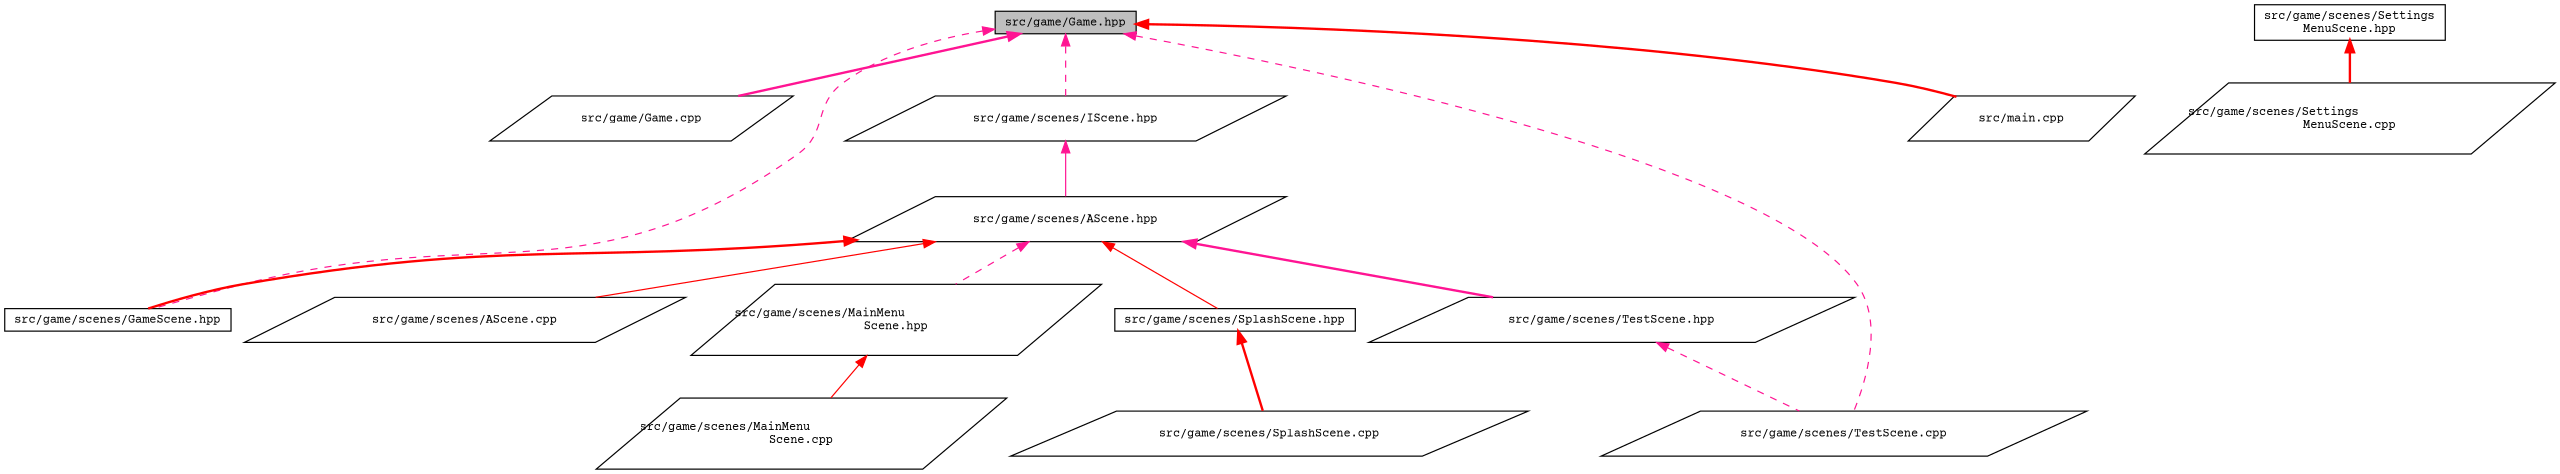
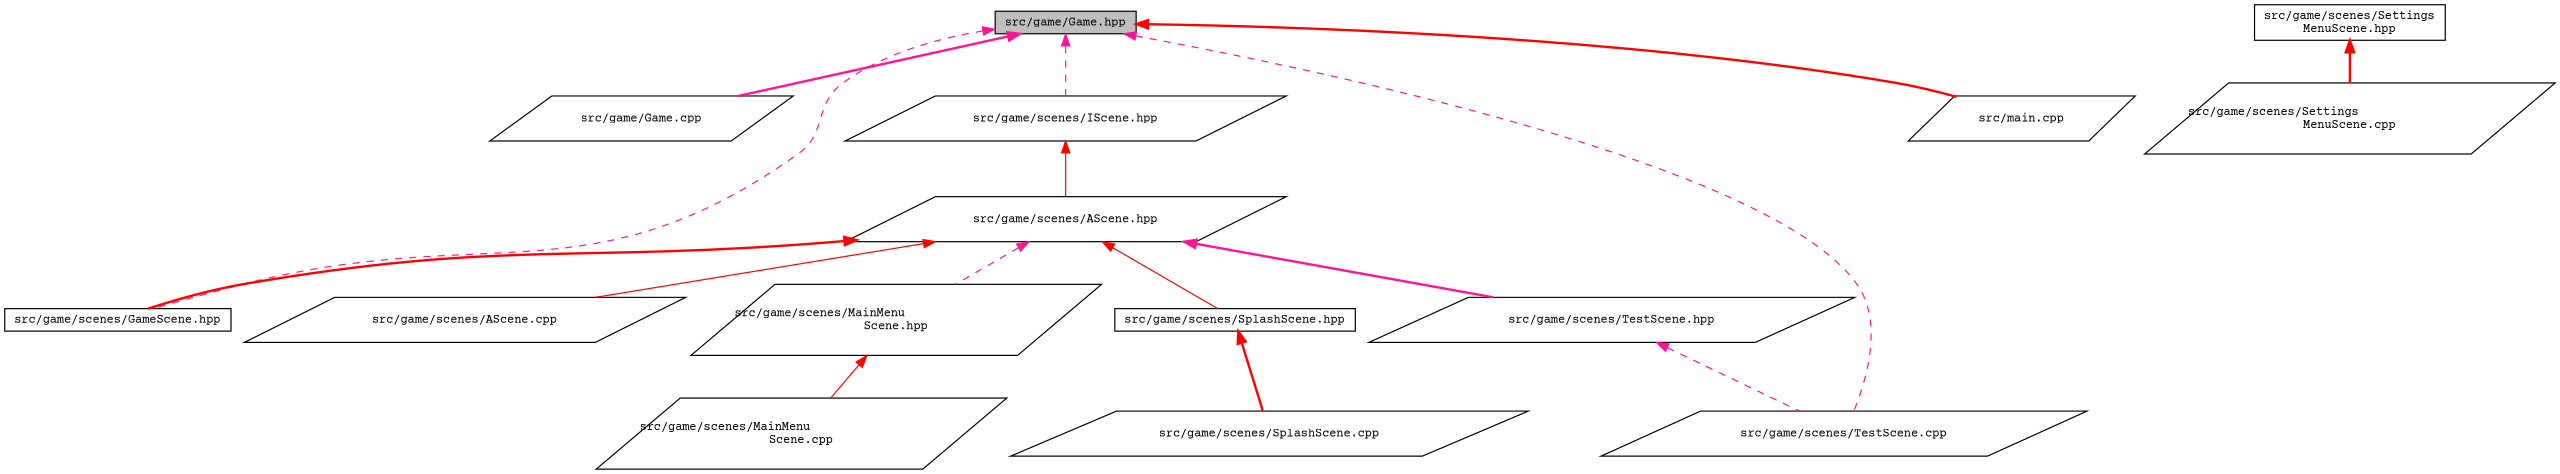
edge "src/game/scenes/AScene.hpp" -> "src/game/scenes/IScene.hpp": color deeppink -> red
